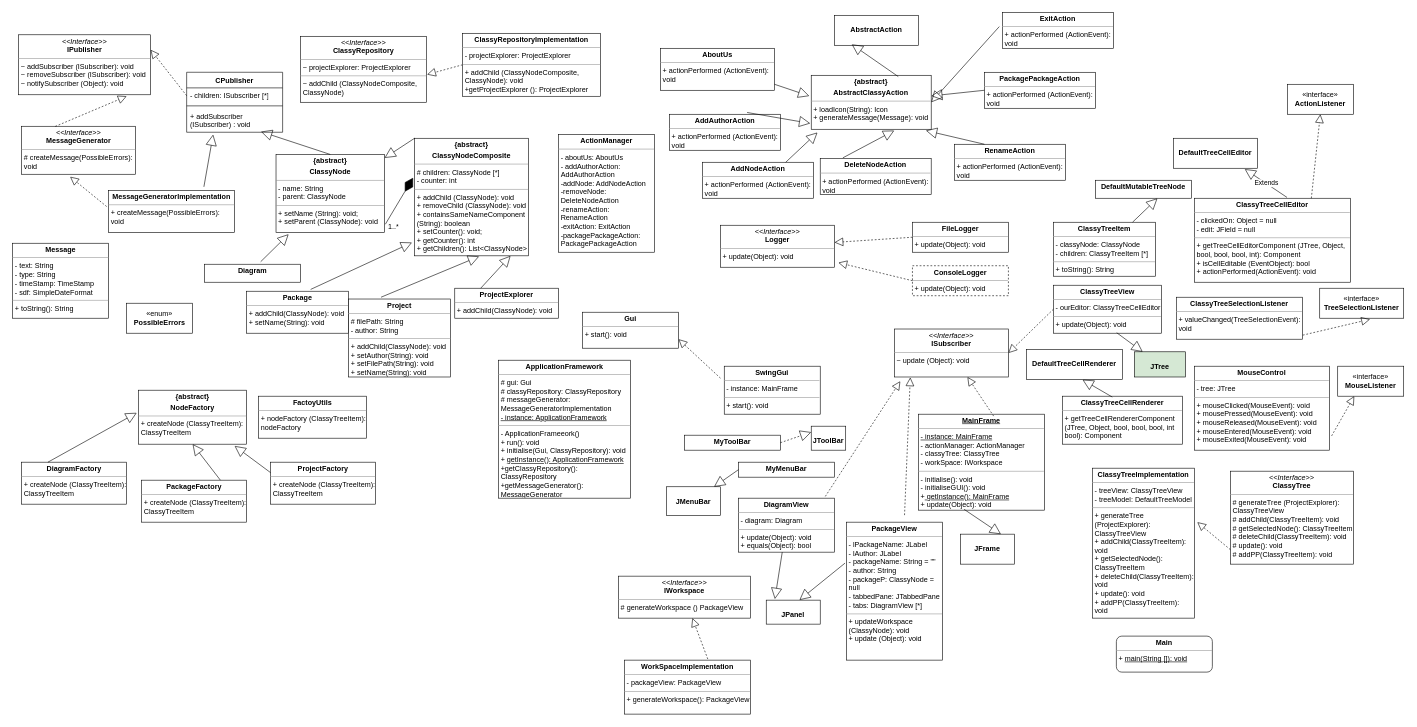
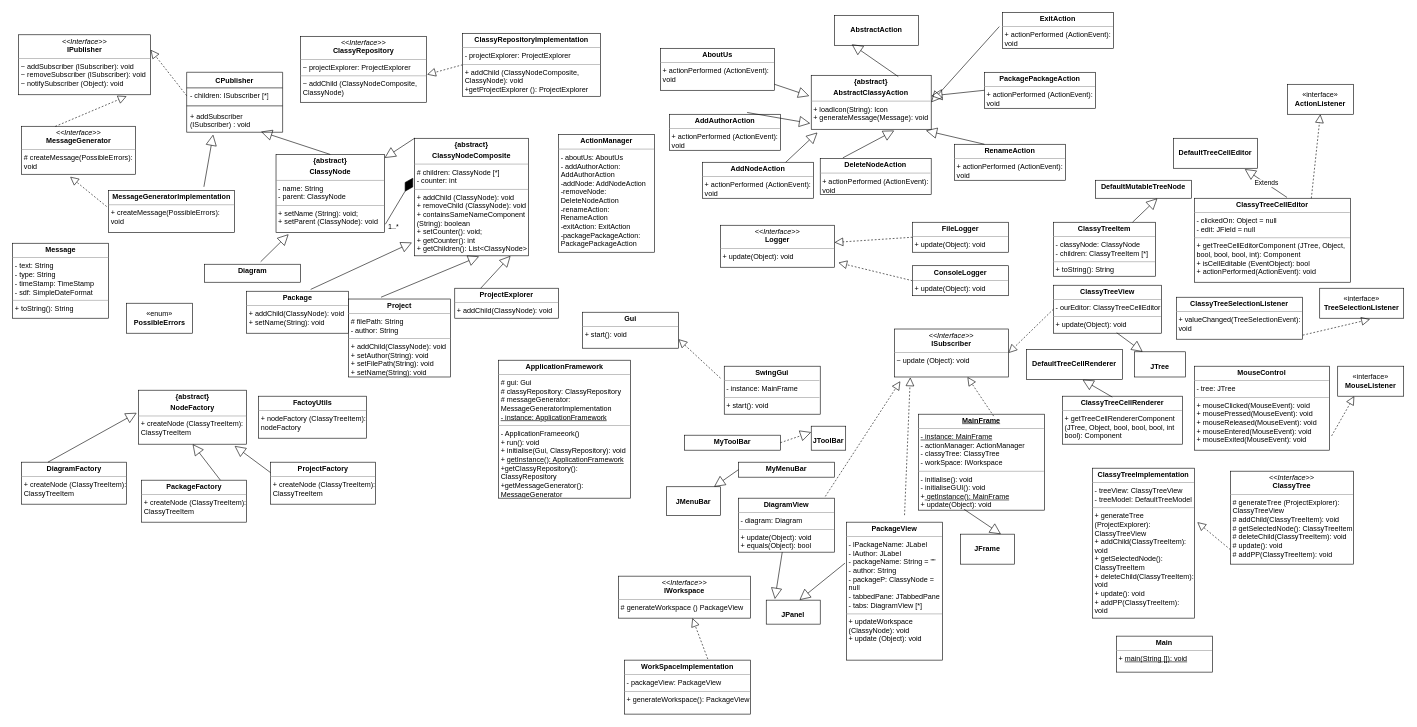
node "ConsoleLogger + update(Object): void": style dashed -> solid
node "JTree": fillcolor #d5e8d4 -> #ffffff
node "Main + main(String []): void": shape rounded rectangle -> rectangle
